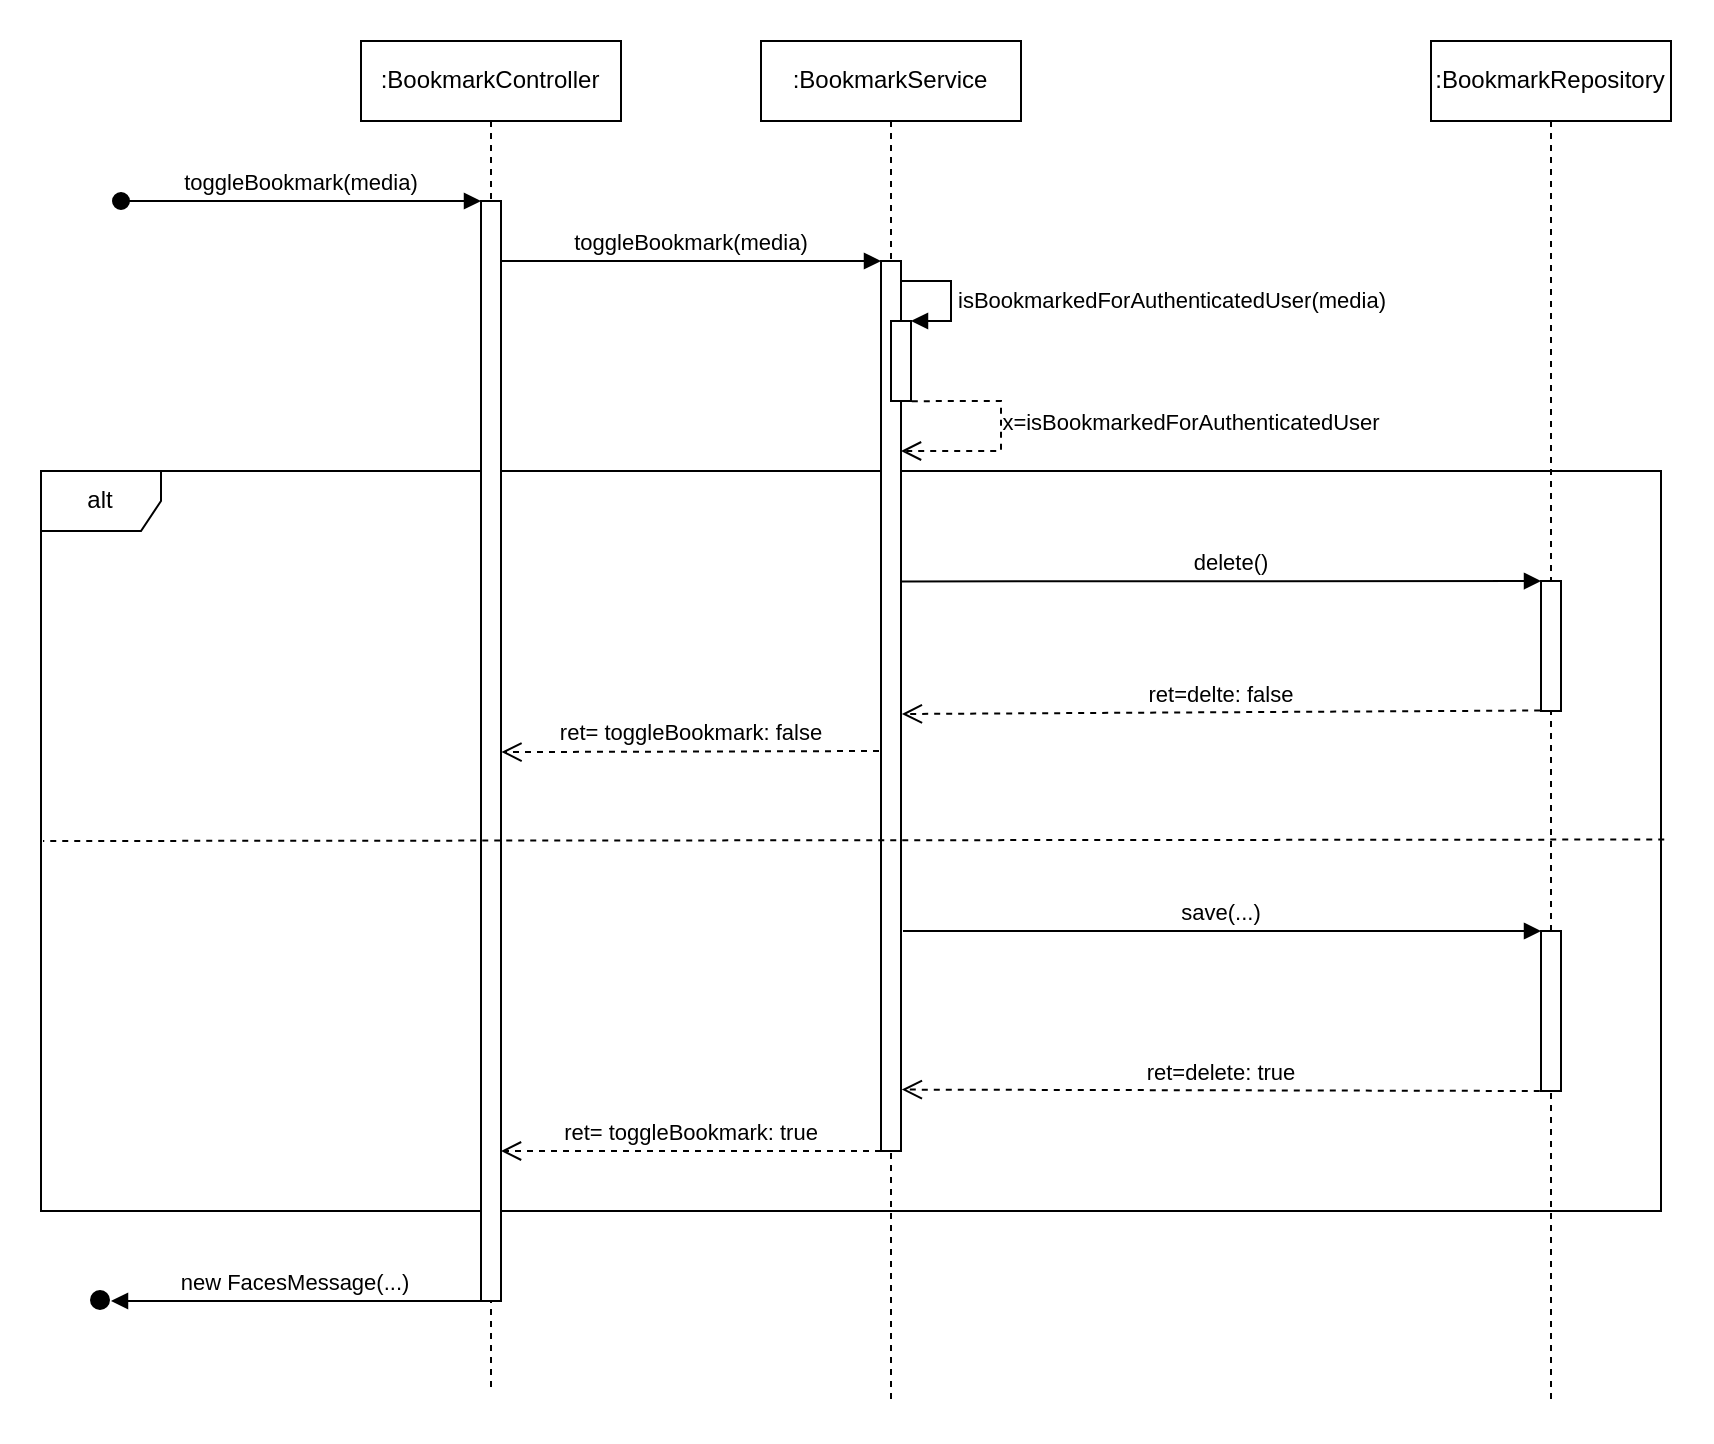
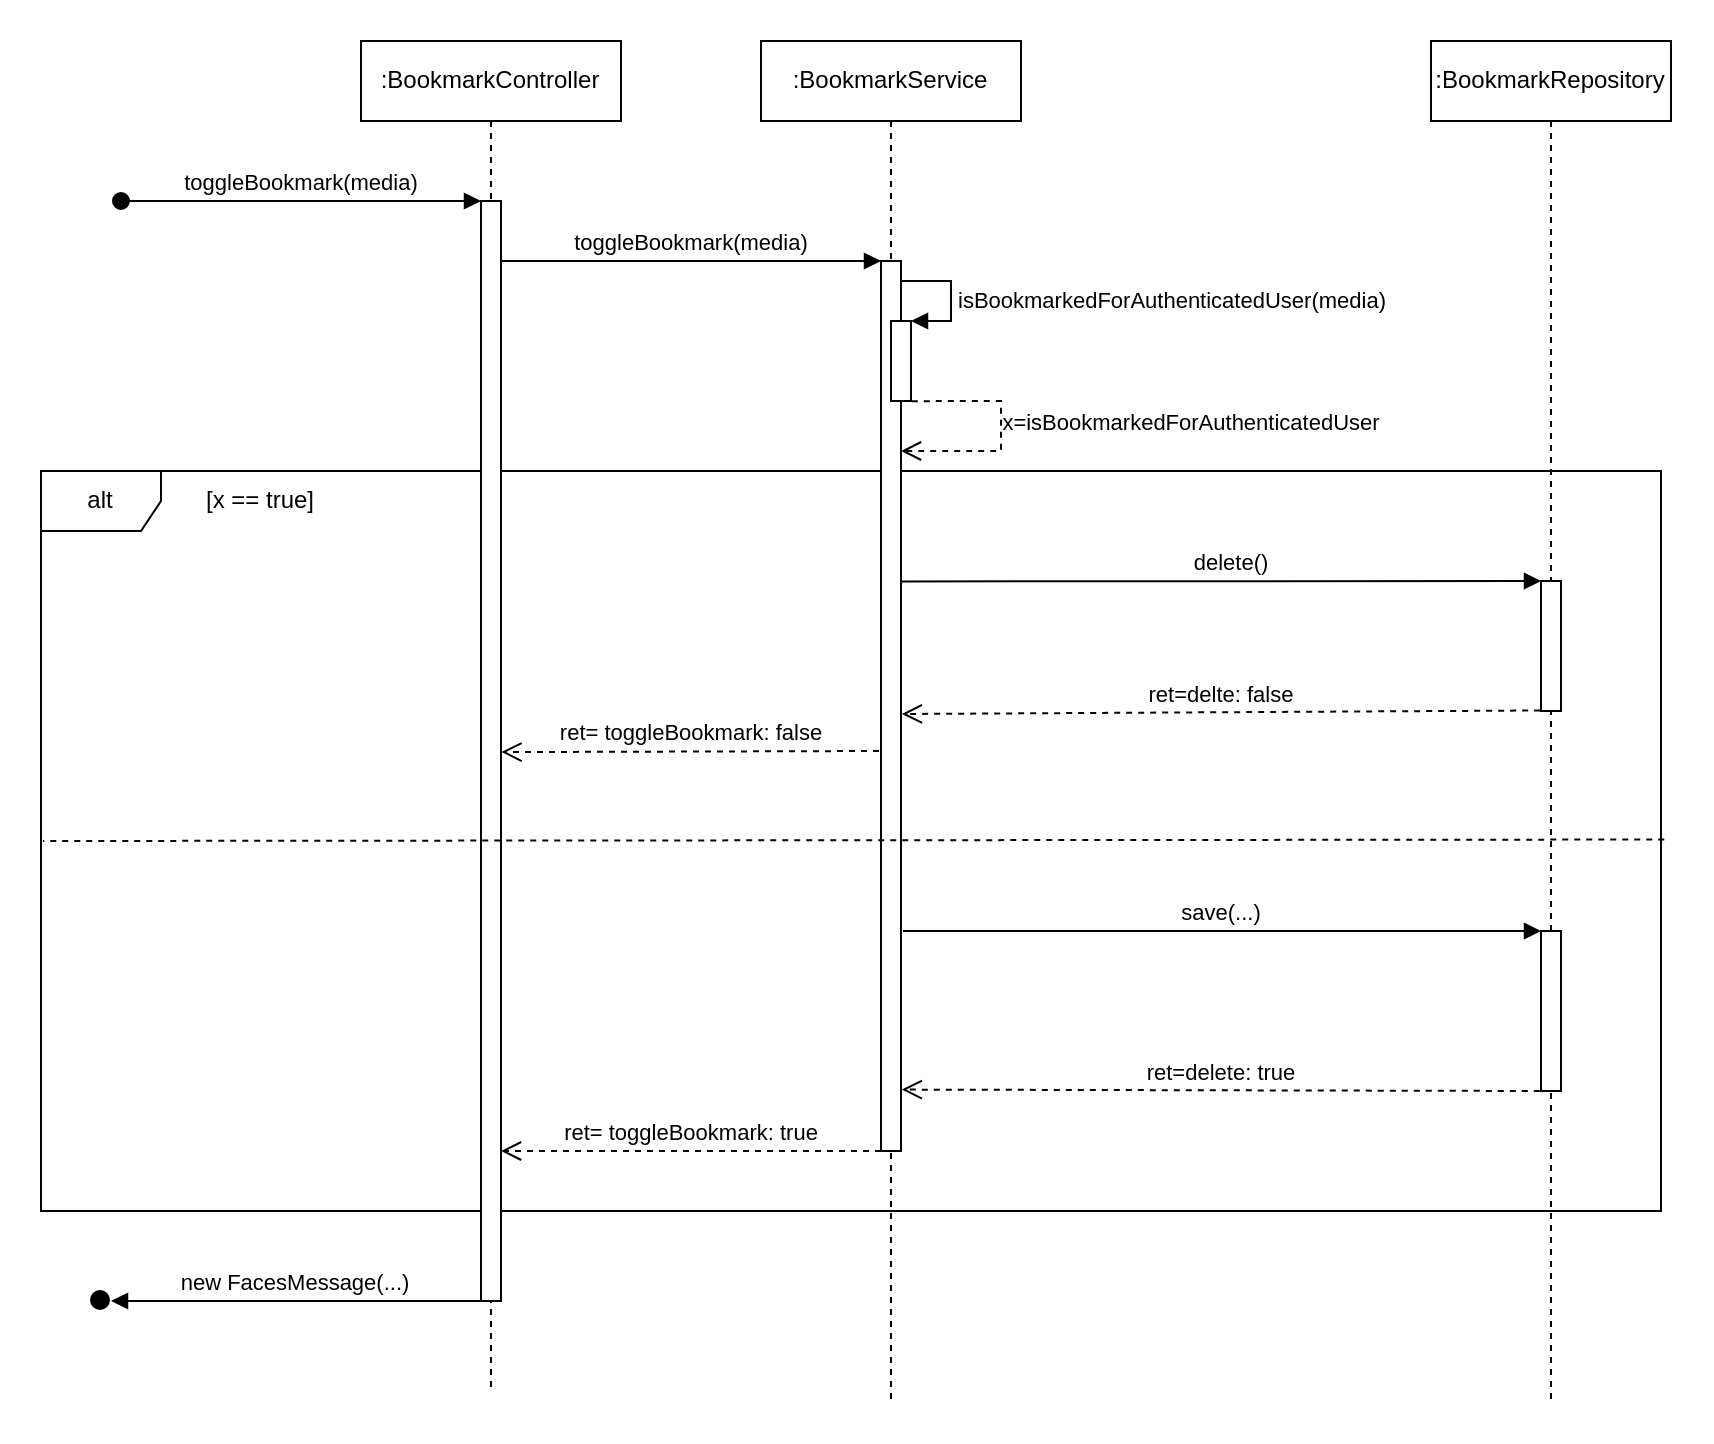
node "[x == true]": added
